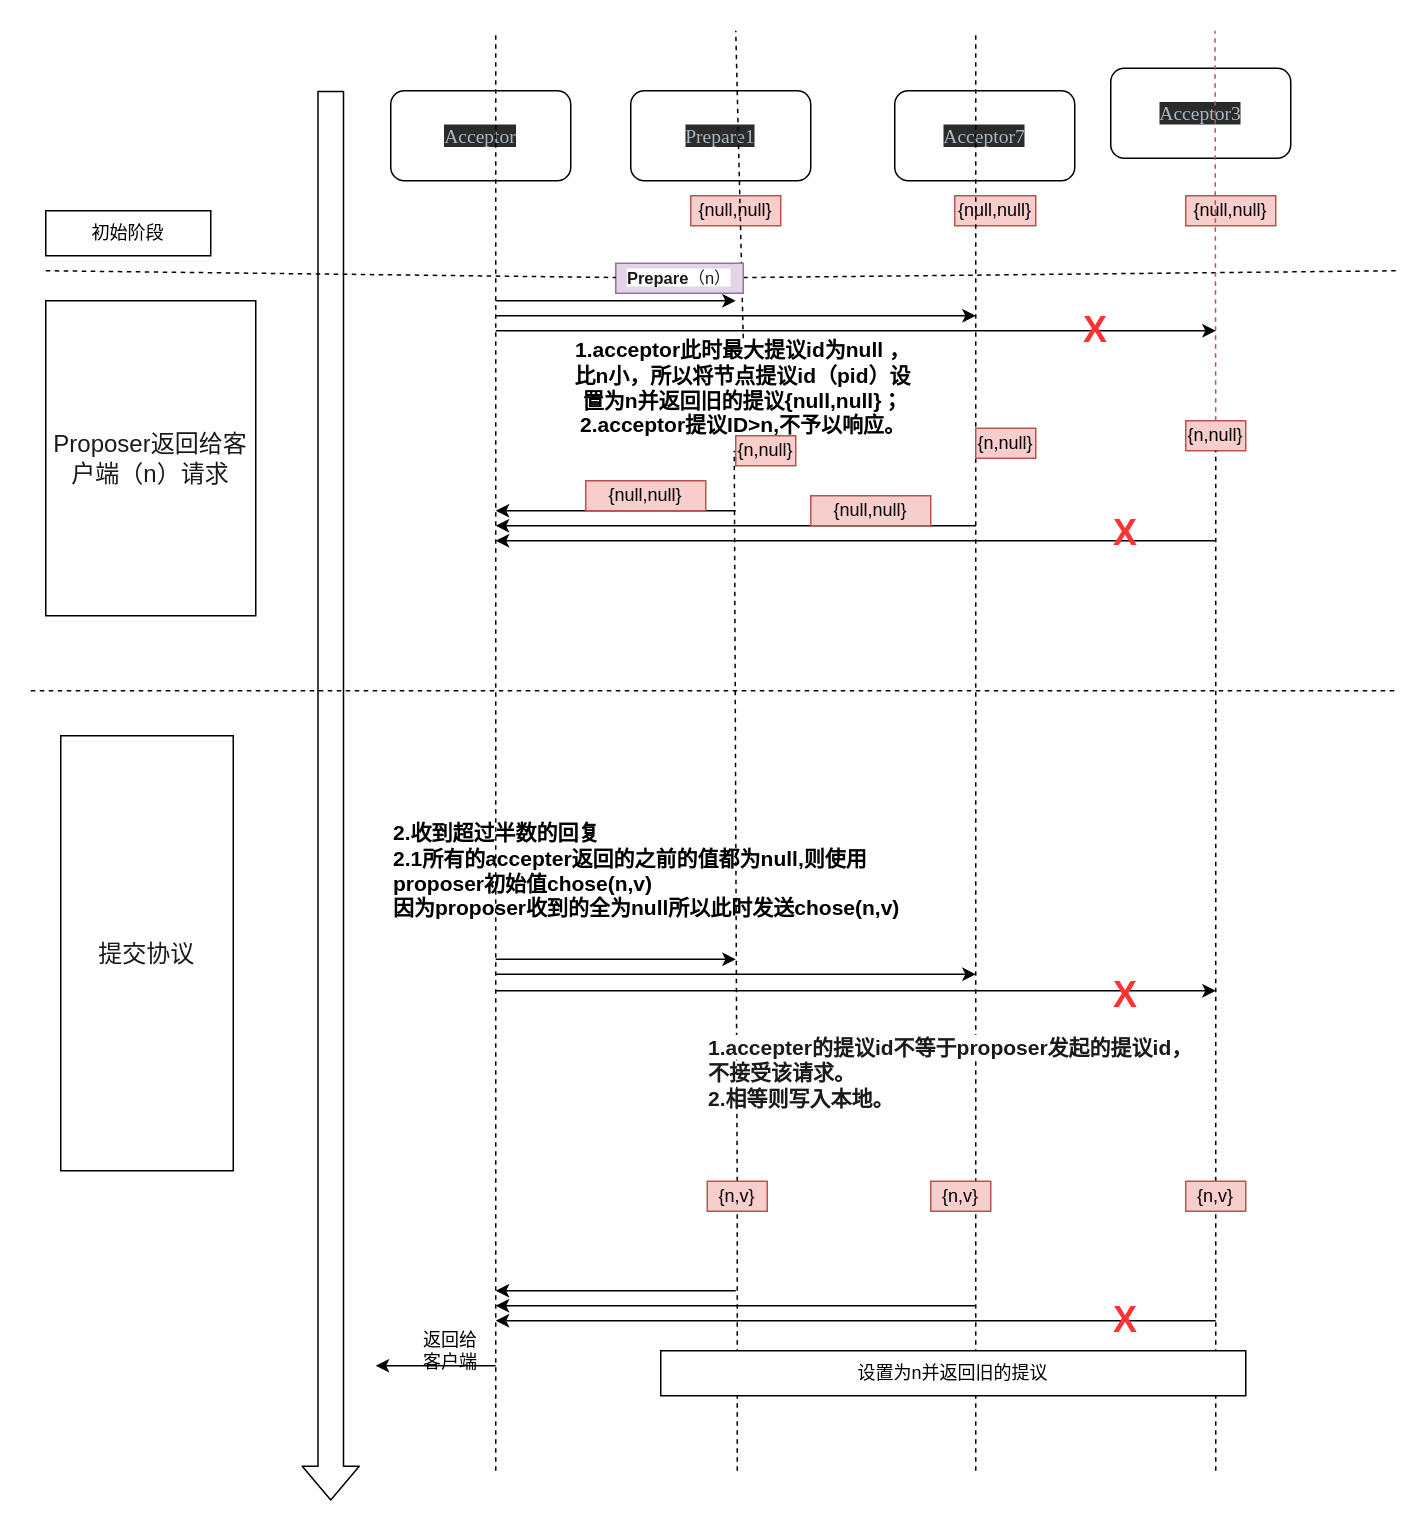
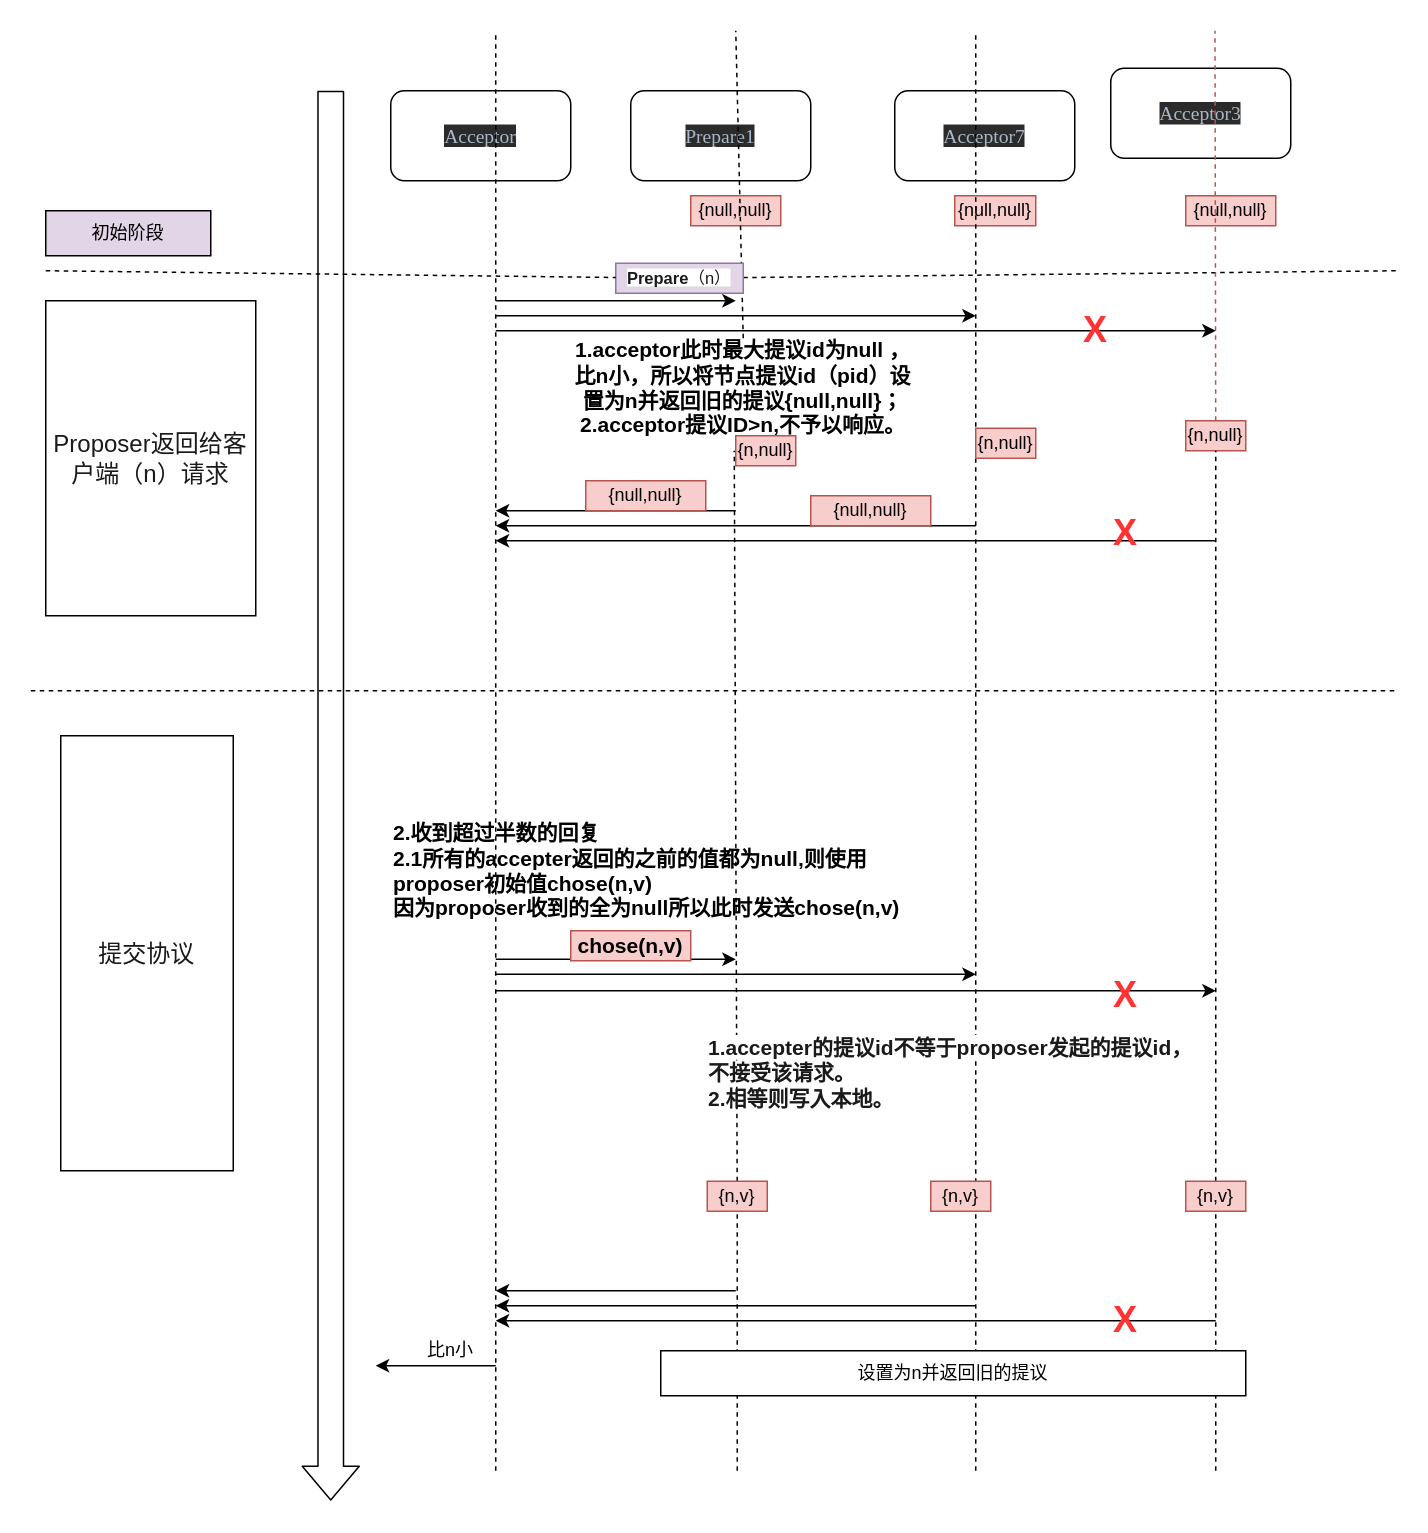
node "初始阶段": fillcolor #ffffff -> #e1d5e7
node "chose(n,v)": added
node "返回给客户端": label "返回给客户端" -> "比n小"
